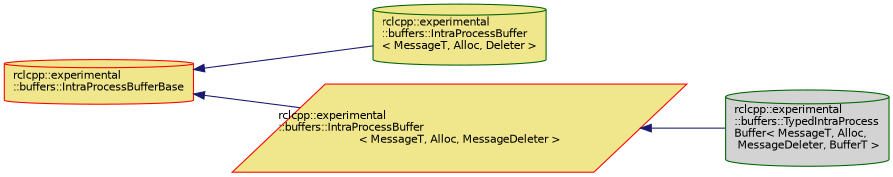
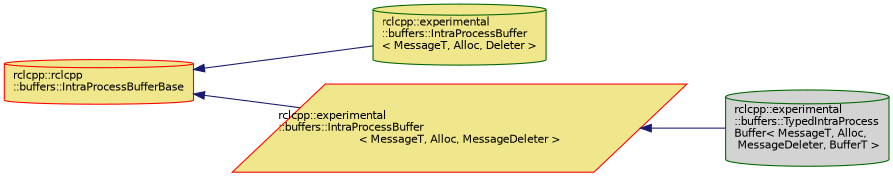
node "rclcpp::experimental ::buffers::IntraProcessBufferBase": label "rclcpp::experimental ::buffers::IntraProcessBufferBase" -> "rclcpp::rclcpp ::buffers::IntraProcessBufferBase"
